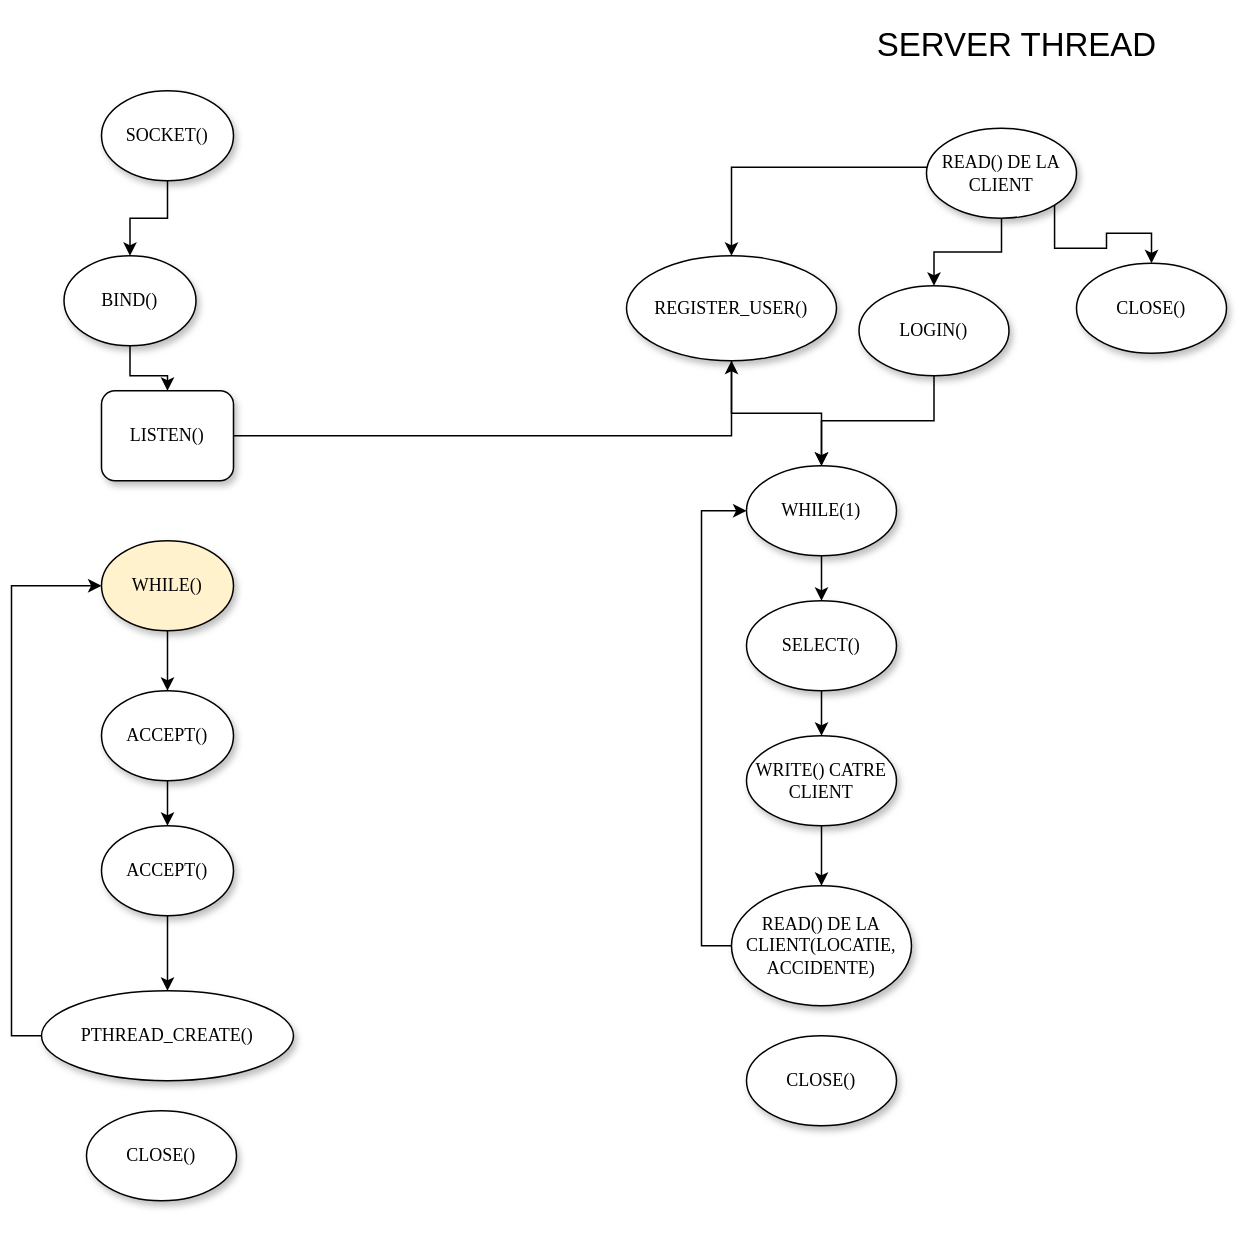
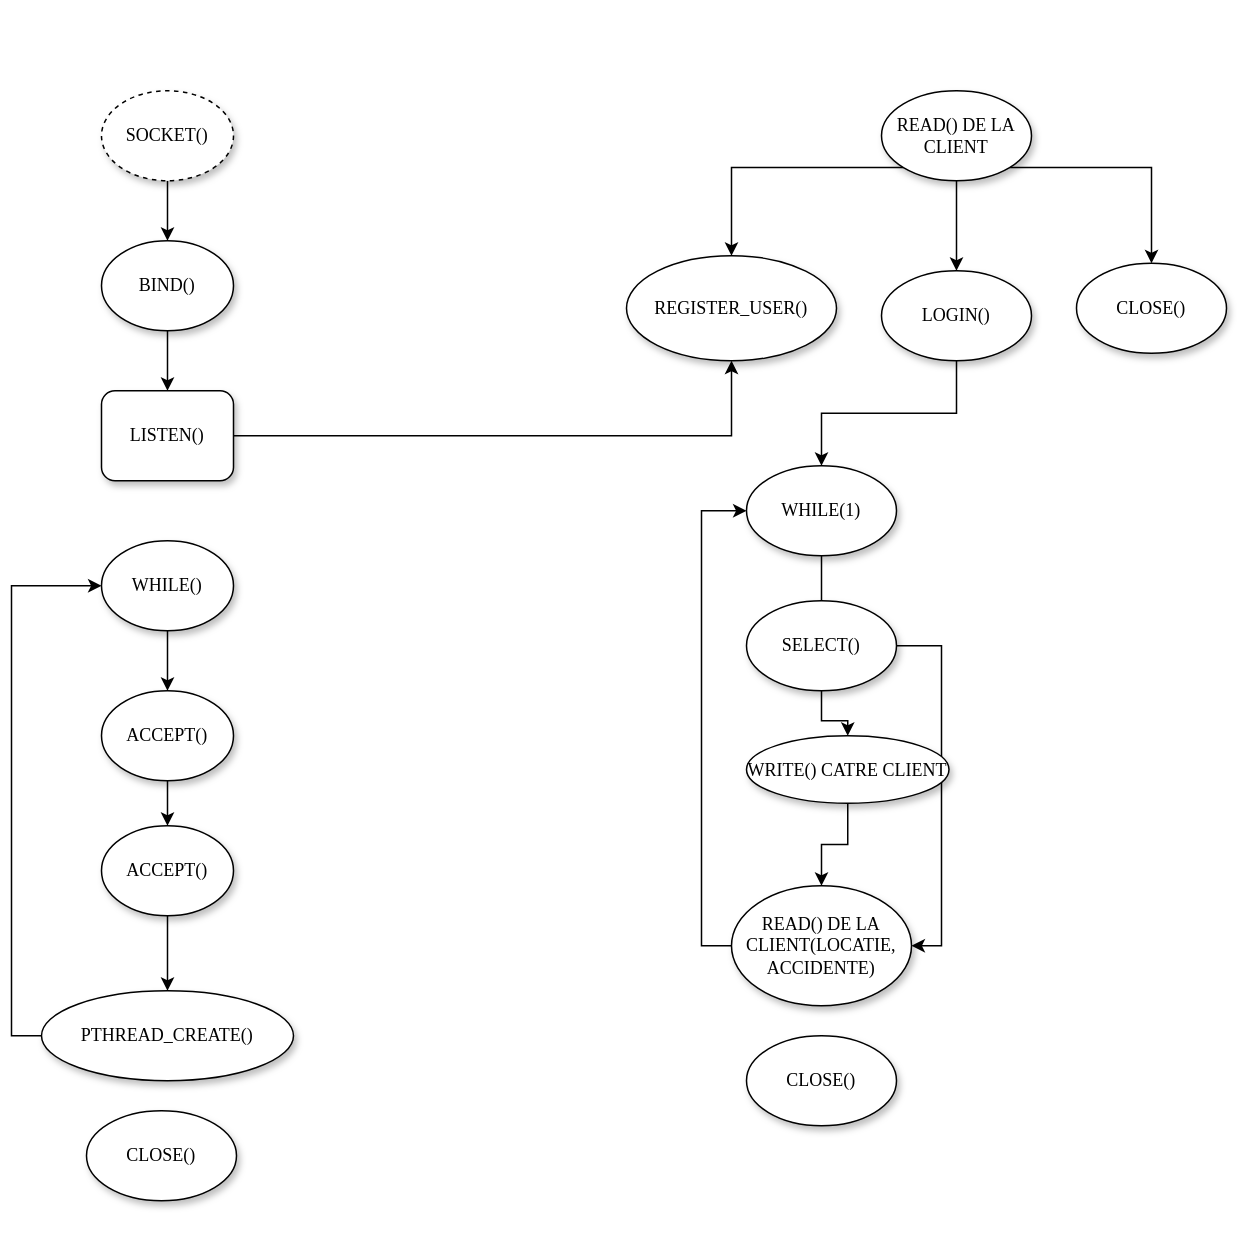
node "SERVER THREAD": removed
node "SOCKET()": style solid -> dashed
node "READ() DE LA CLIENT": moved (1001, 173) -> (956, 136)
node "BIND()": moved (130, 301) -> (167, 286)
node "LOGIN()": moved (934, 331) -> (956, 316)
edge "REGISTER_USER()" -> "WHILE(1)": removed
node "WHILE()": fillcolor #fff2cc -> #ffffff
edge "WHILE(1)" -> "SELECT()": arrowhead classic -> none
node "WRITE() CATRE CLIENT": size 150x90 -> 203x68
edge "SELECT()" -> "READ() DE LA CLIENT(LOCATIE, ACCIDENTE)": added
